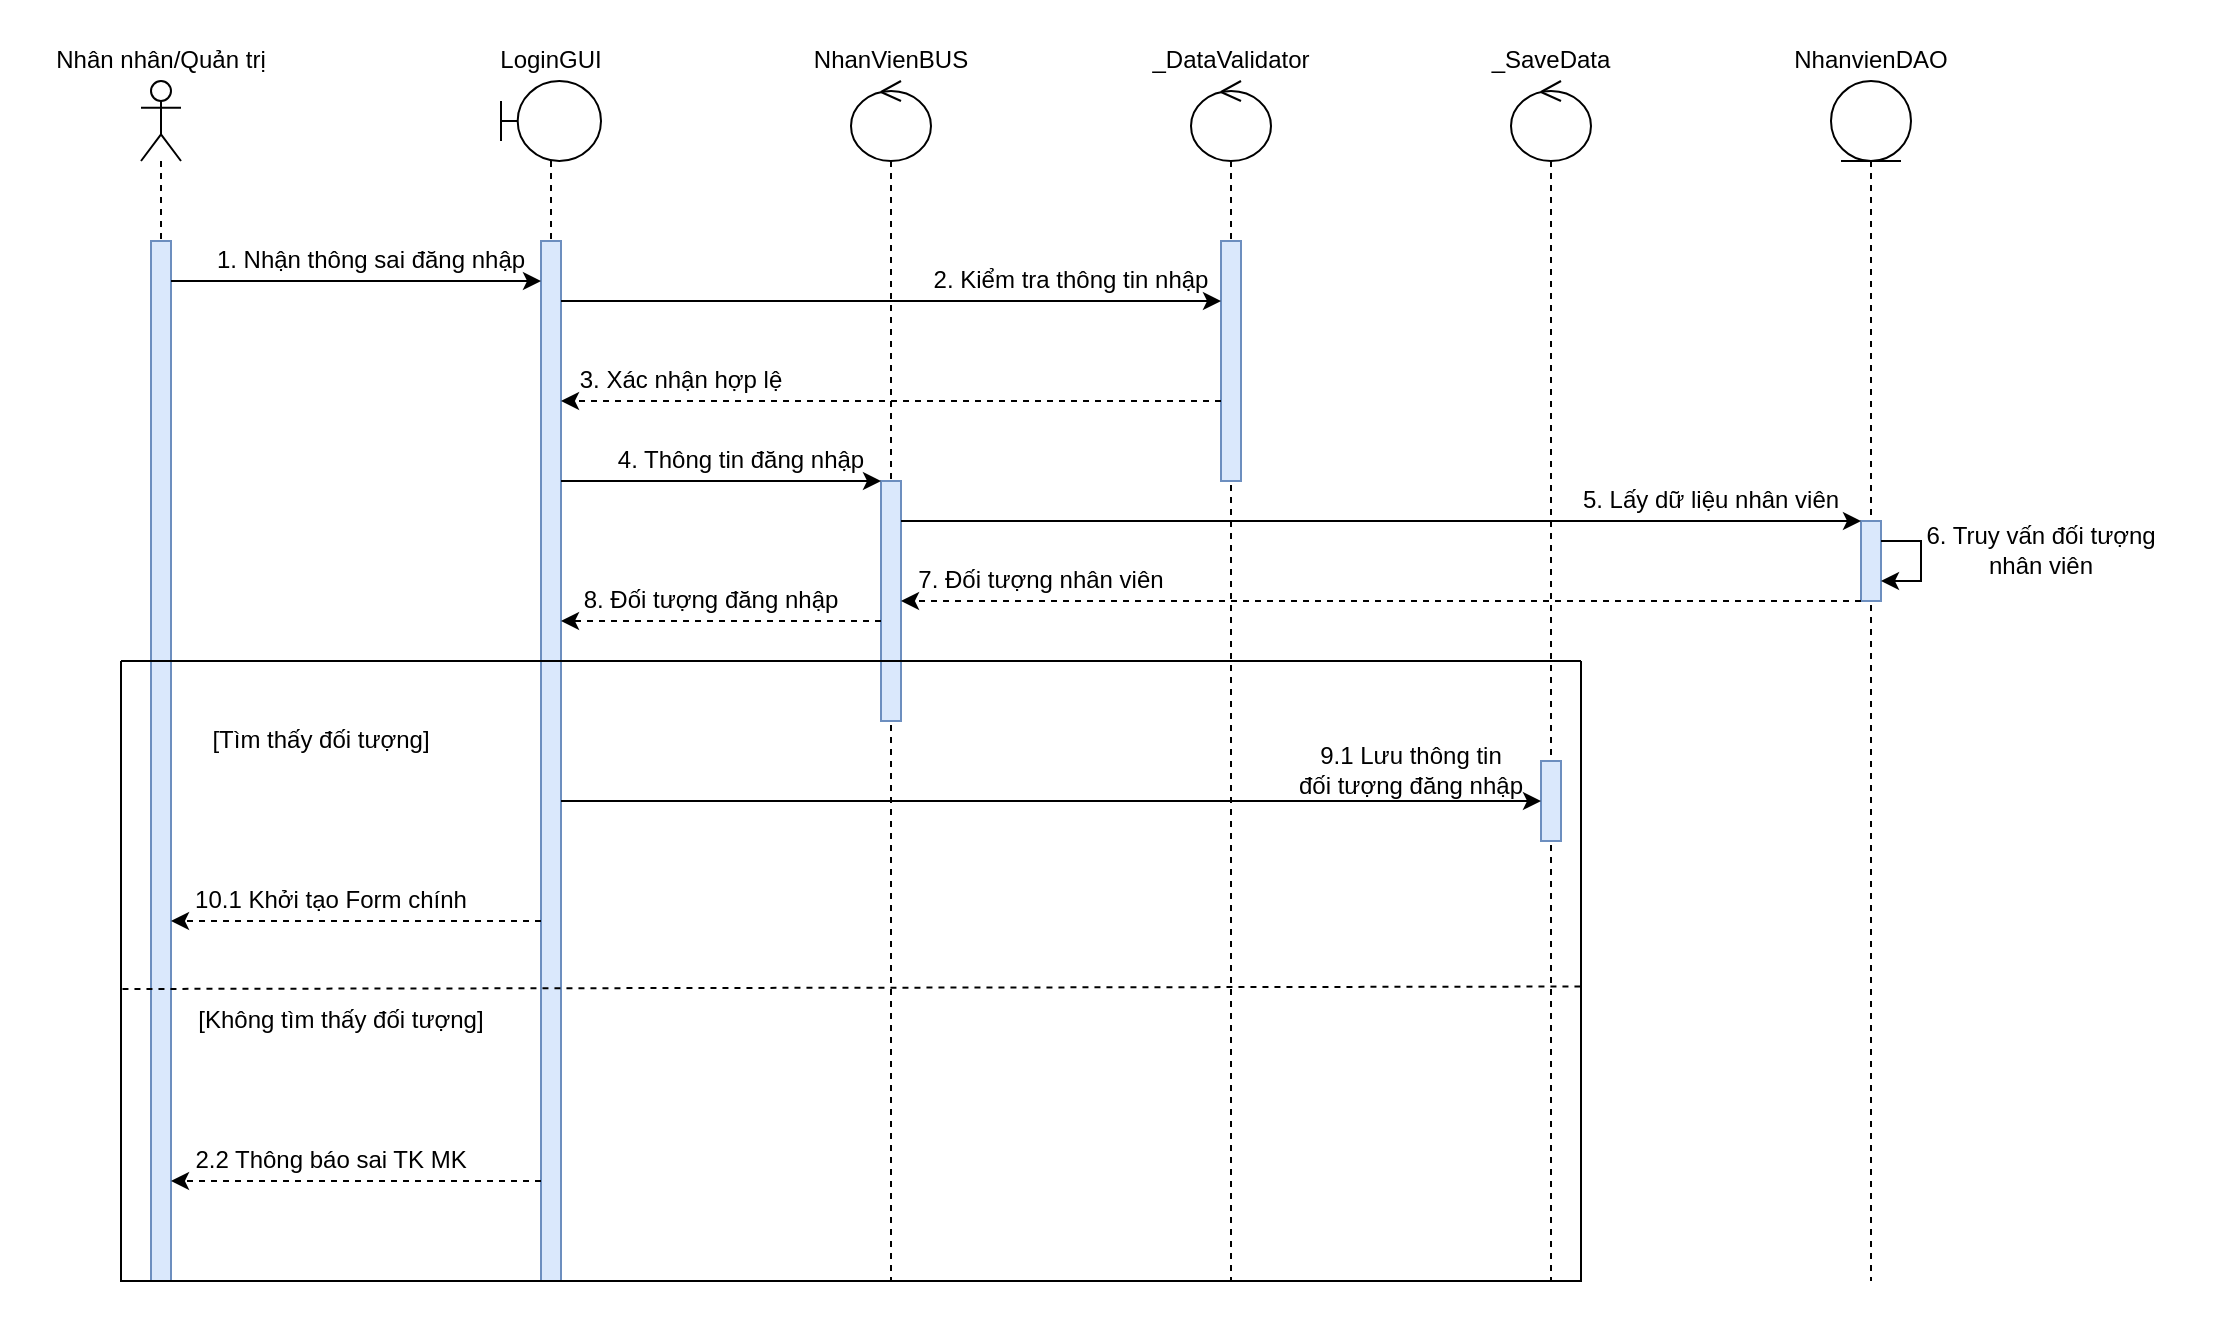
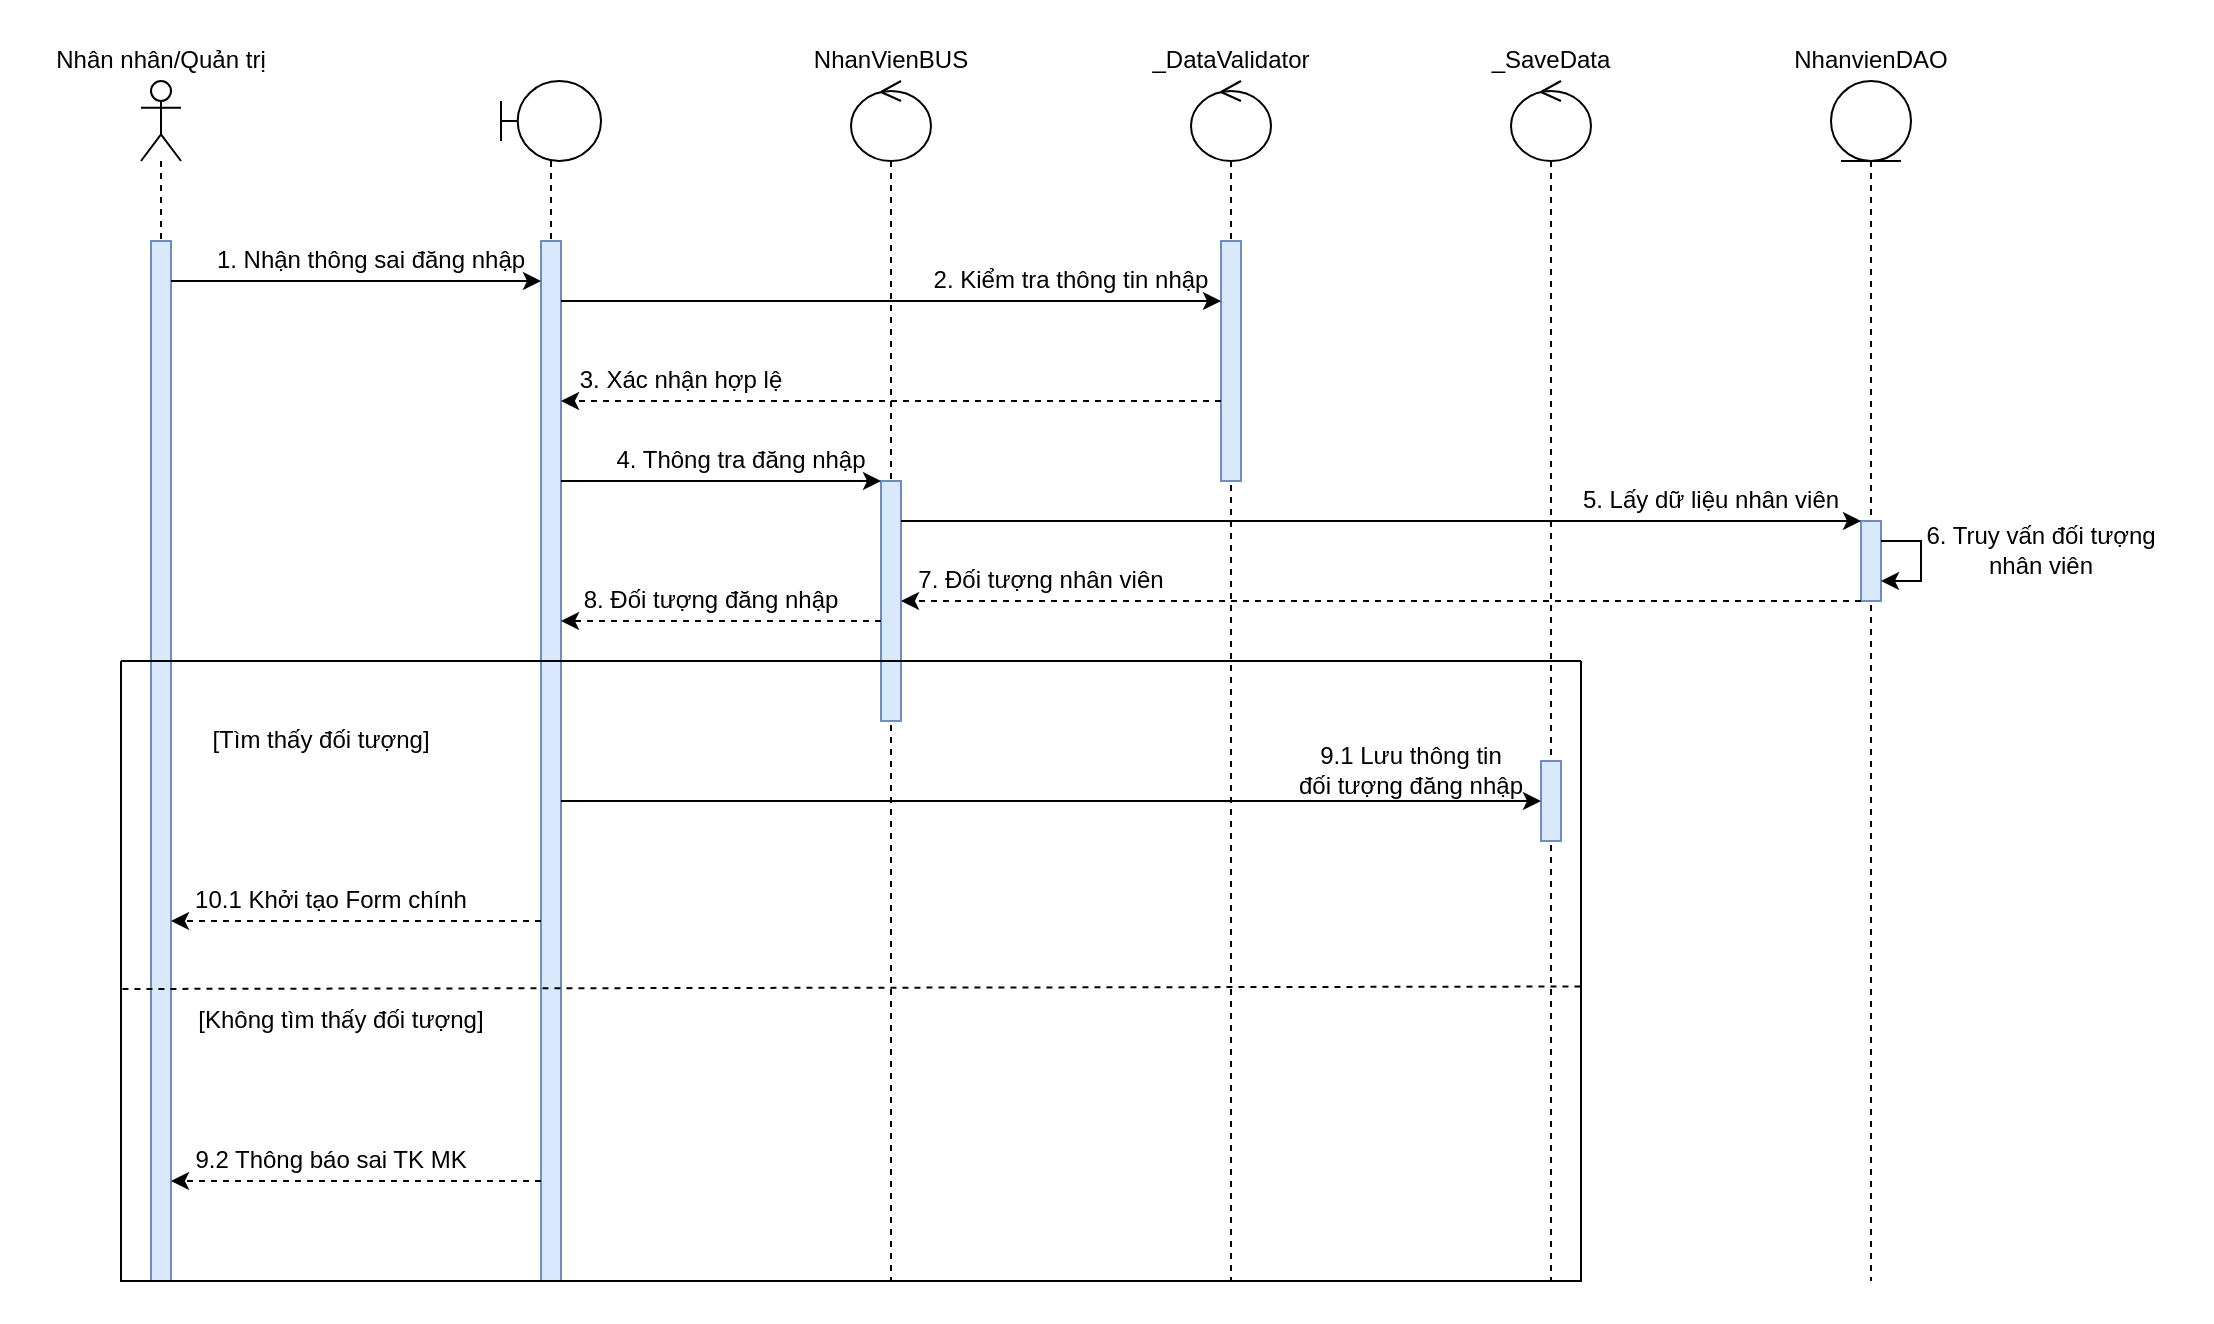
node "LoginGUI": removed
node "4. Thông tin đăng nhập": label "4. Thông tin đăng nhập" -> "4. Thông tra đăng nhập"
node "2.2 Thông báo sai TK MK": label "2.2 Thông báo sai TK MK" -> "9.2 Thông báo sai TK MK"
